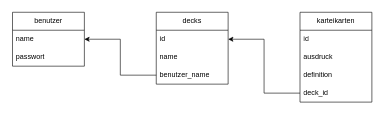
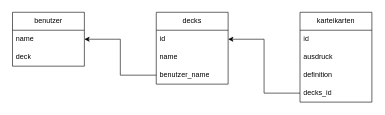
node "passwort": label "passwort" -> "deck"
node "deck_id": label "deck_id" -> "decks_id"
